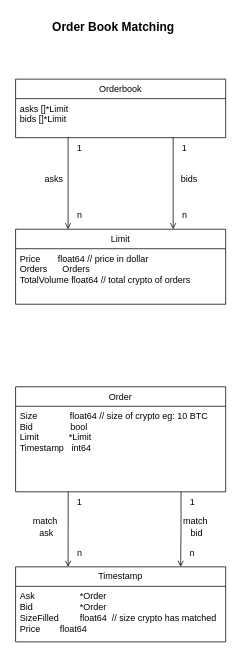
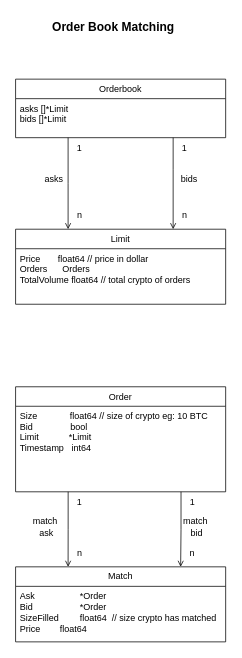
node "Timestamp": label "Timestamp" -> "Match"
